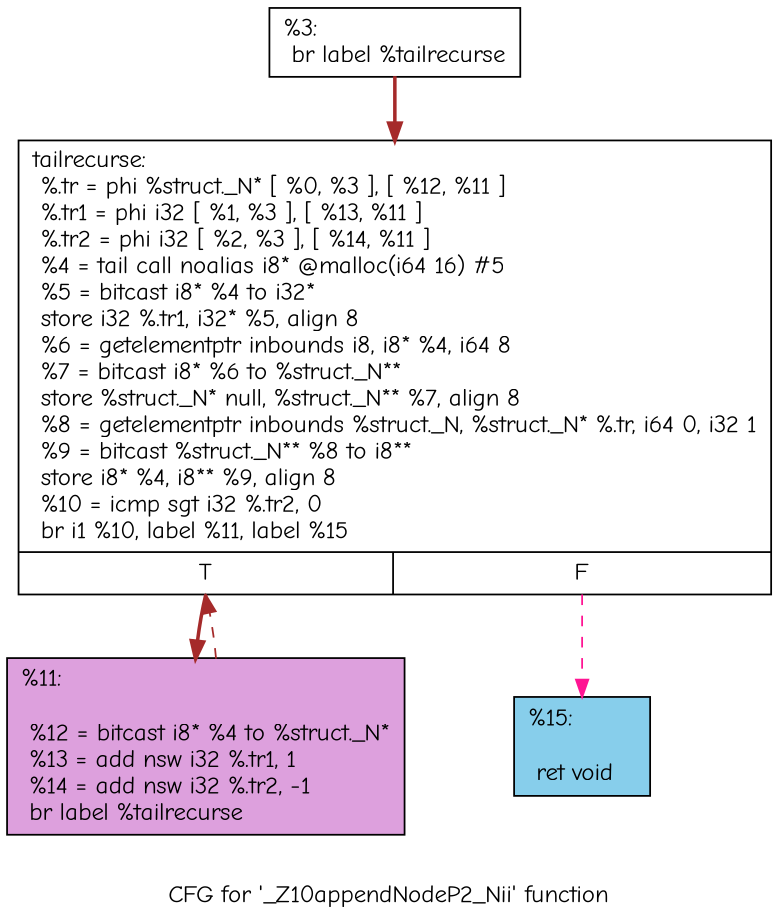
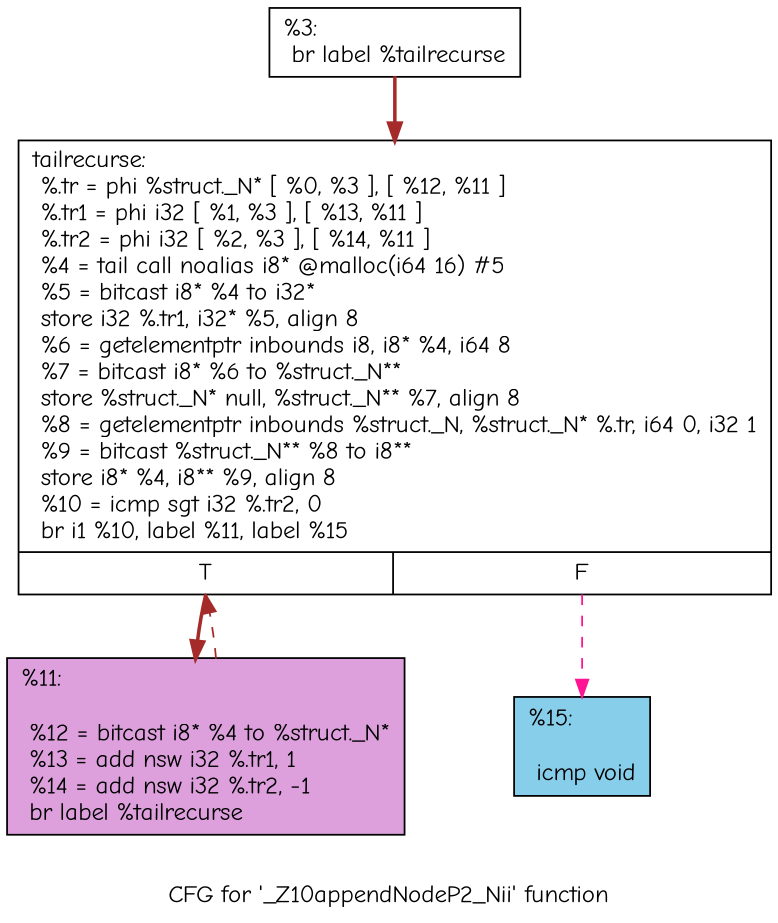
node "%15:": text "ret void" -> "icmp void"
